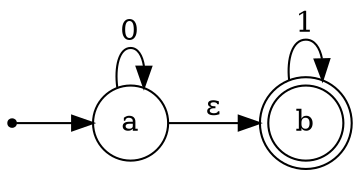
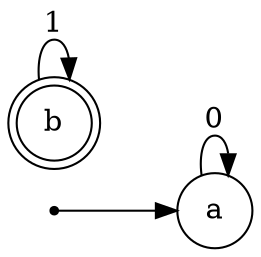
edge "a" -> "b": removed, label "ε"
